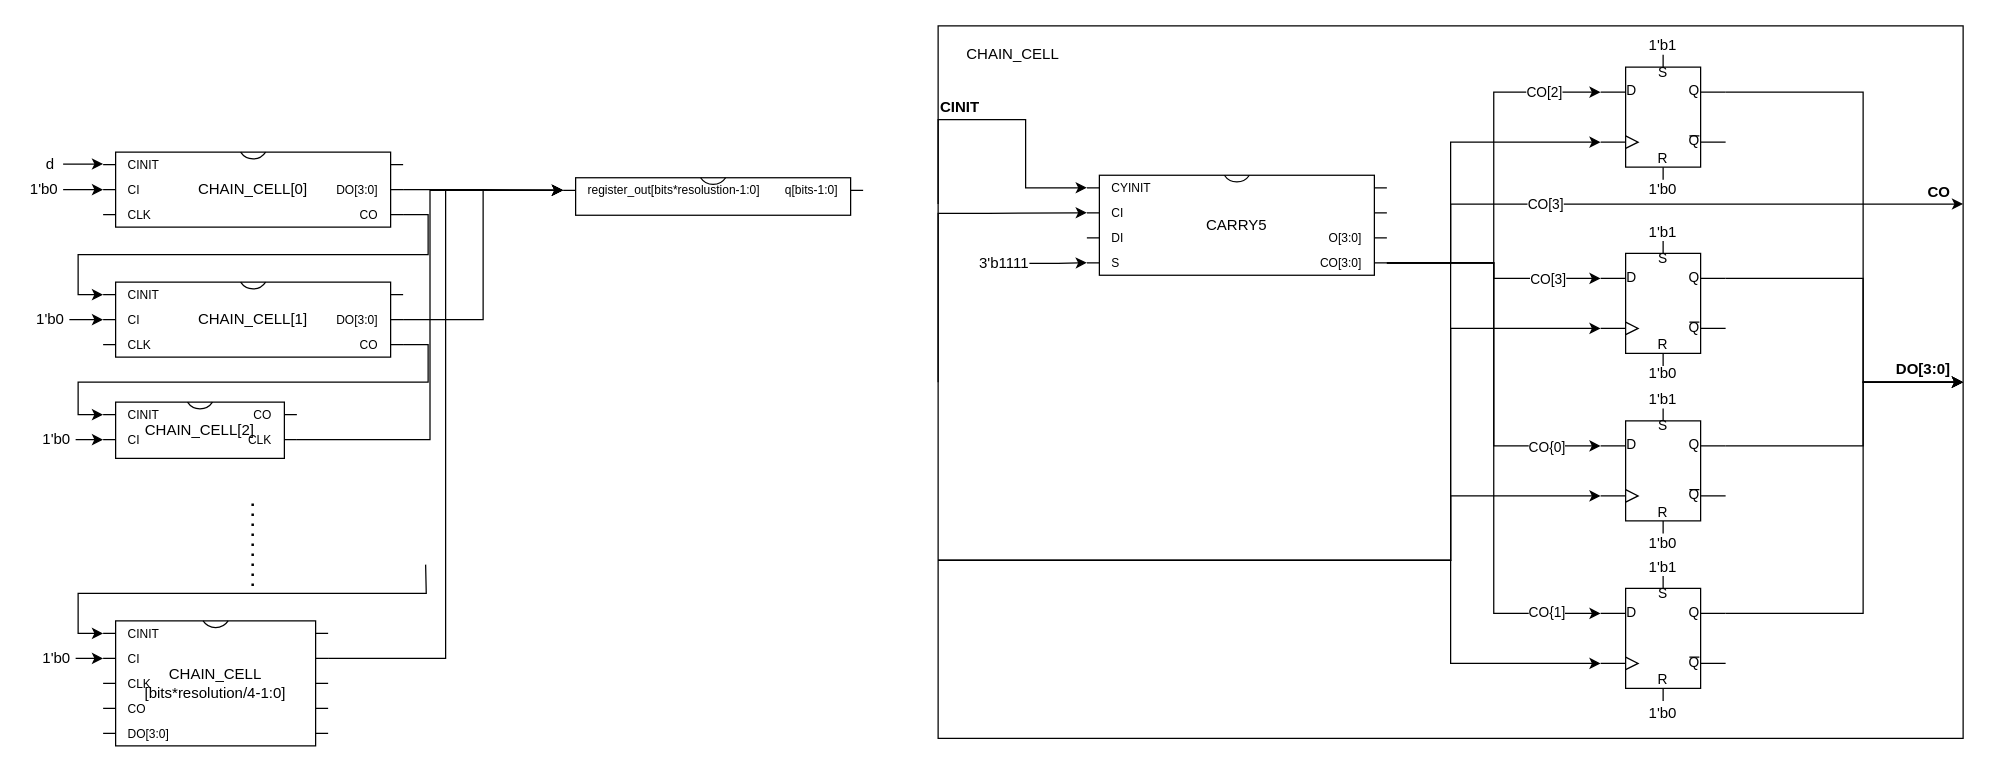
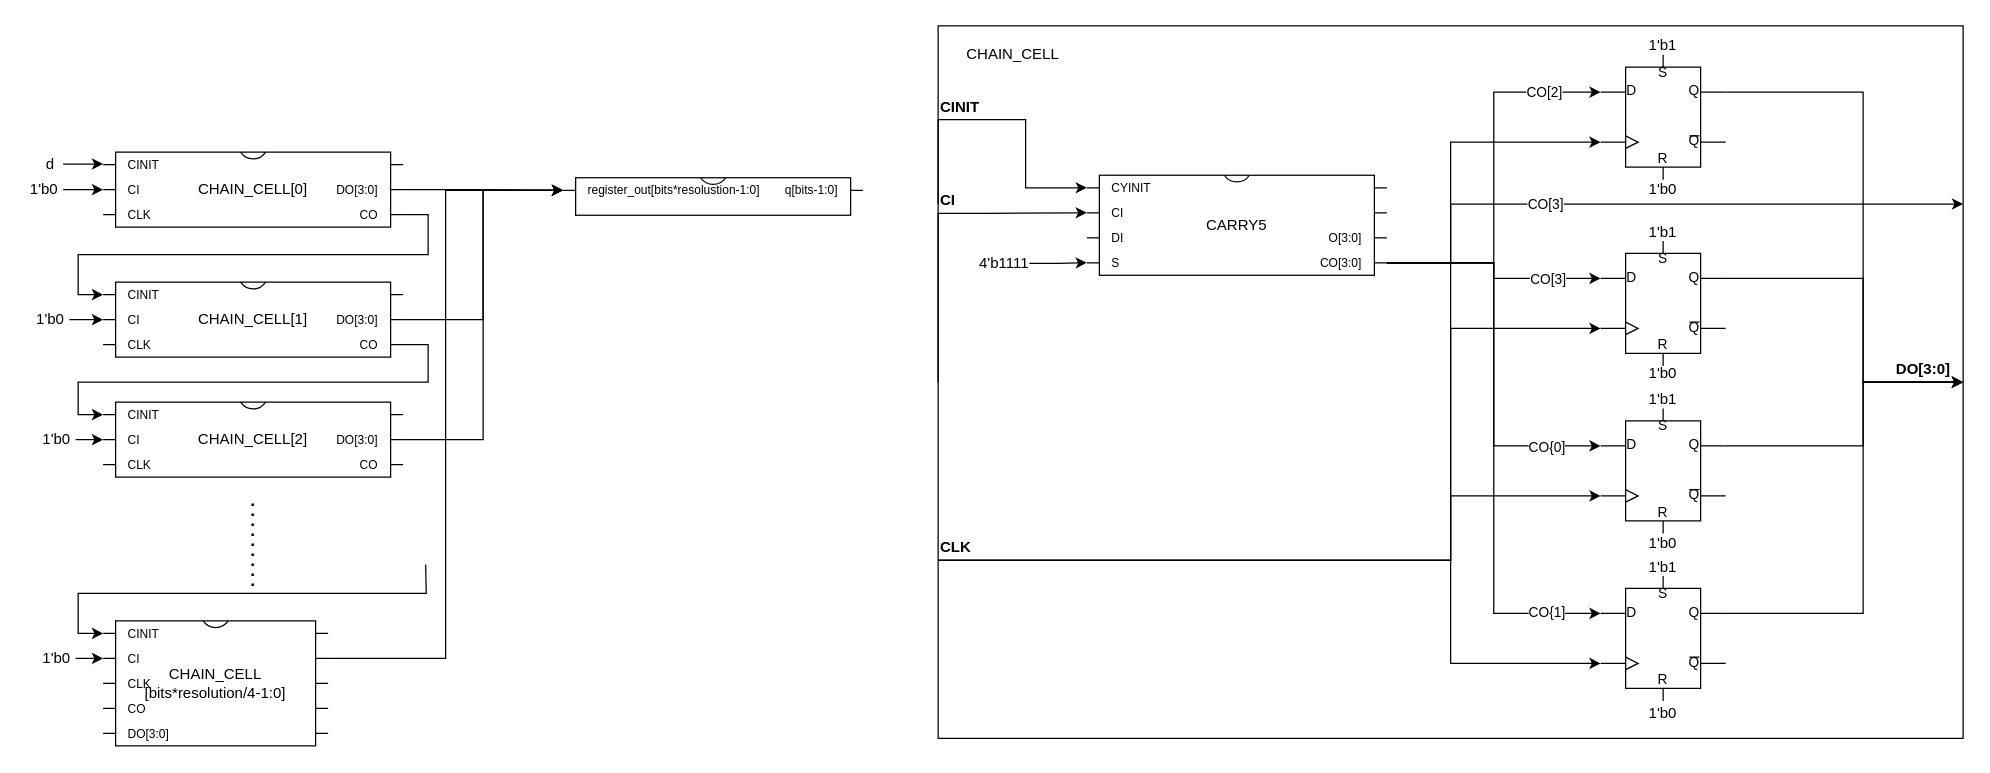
node "CO": removed
node "CI": added
node "3'b1111": label "3'b1111" -> "4'b1111"
node "CHAIN_CELL[2]": size 194x56 -> 300x75
node "CLK": added
